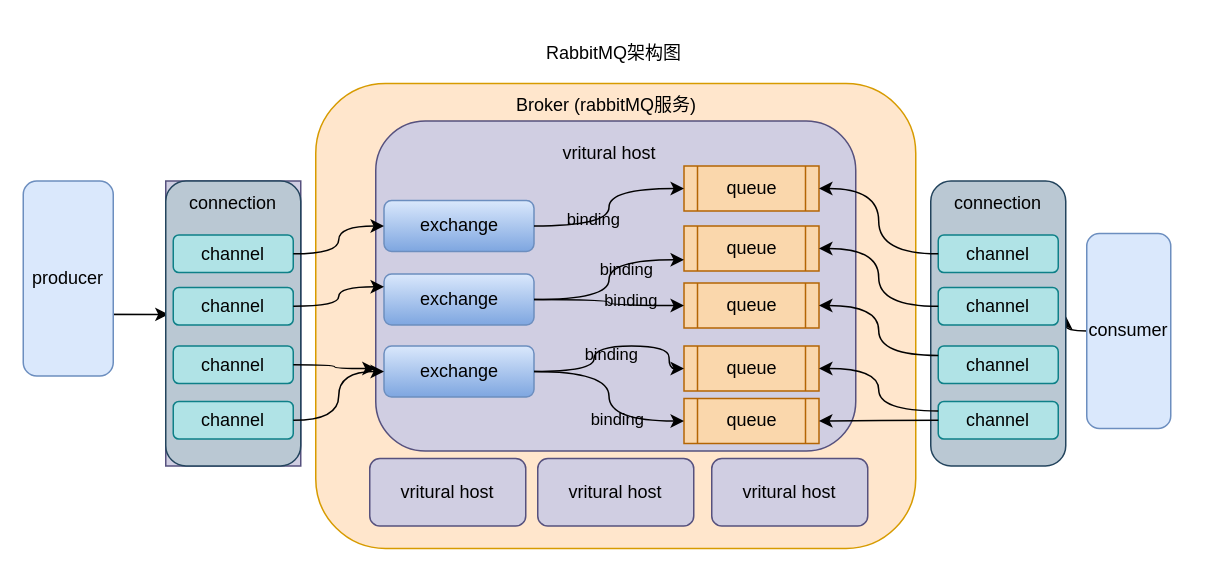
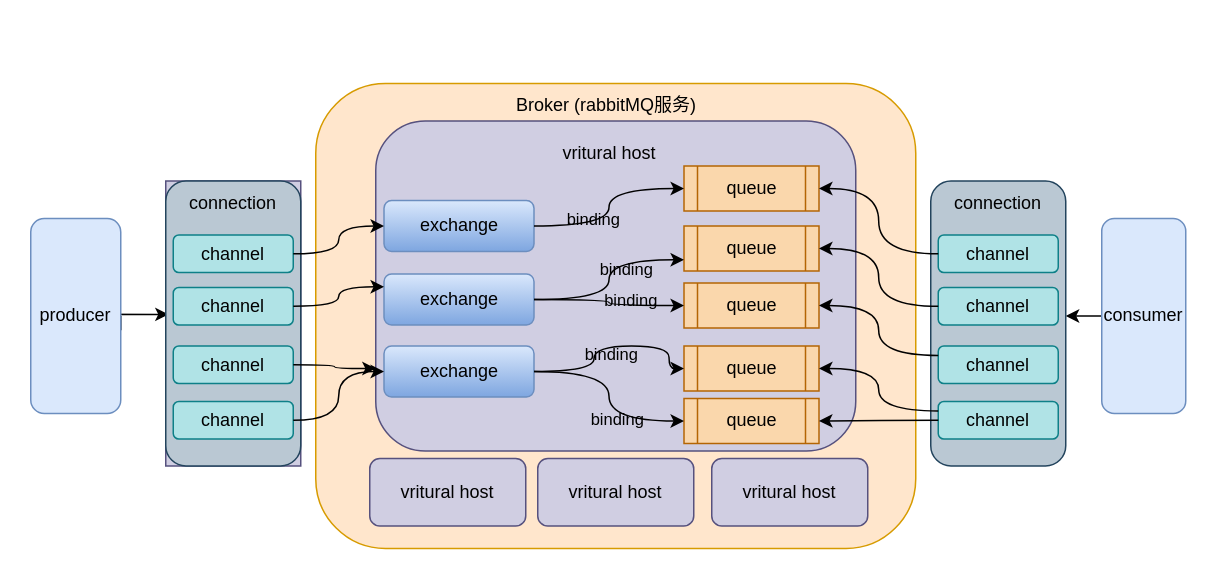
node "RabbitMQ架构图": removed
node "producer": moved (68, 278) -> (76, 316)
node "consumer": moved (1129, 331) -> (1144, 316)
